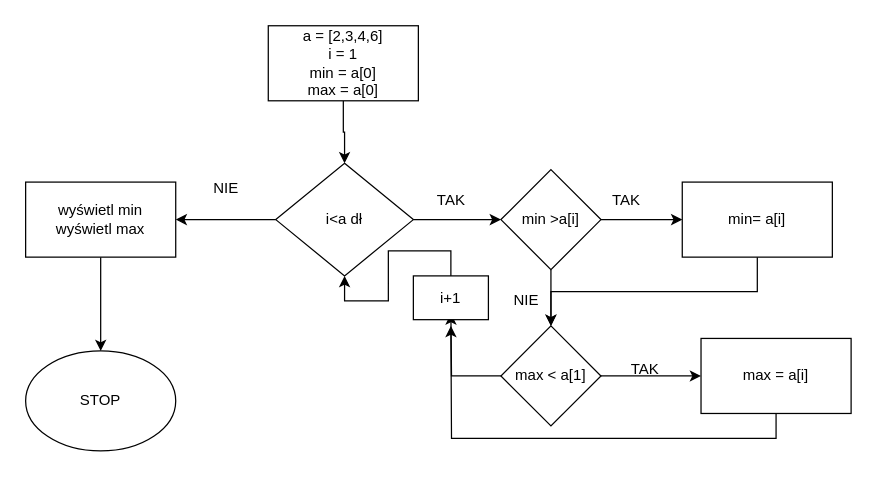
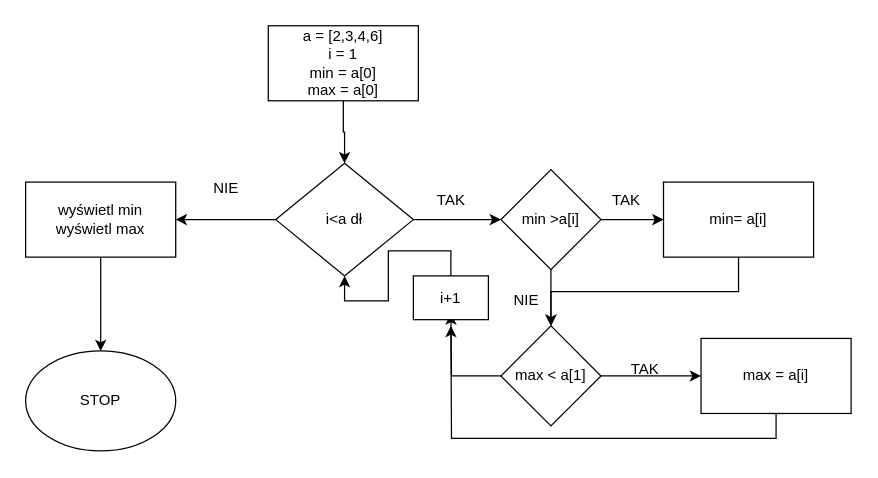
node "min= a[i]": moved (757, 219) -> (738, 219)
